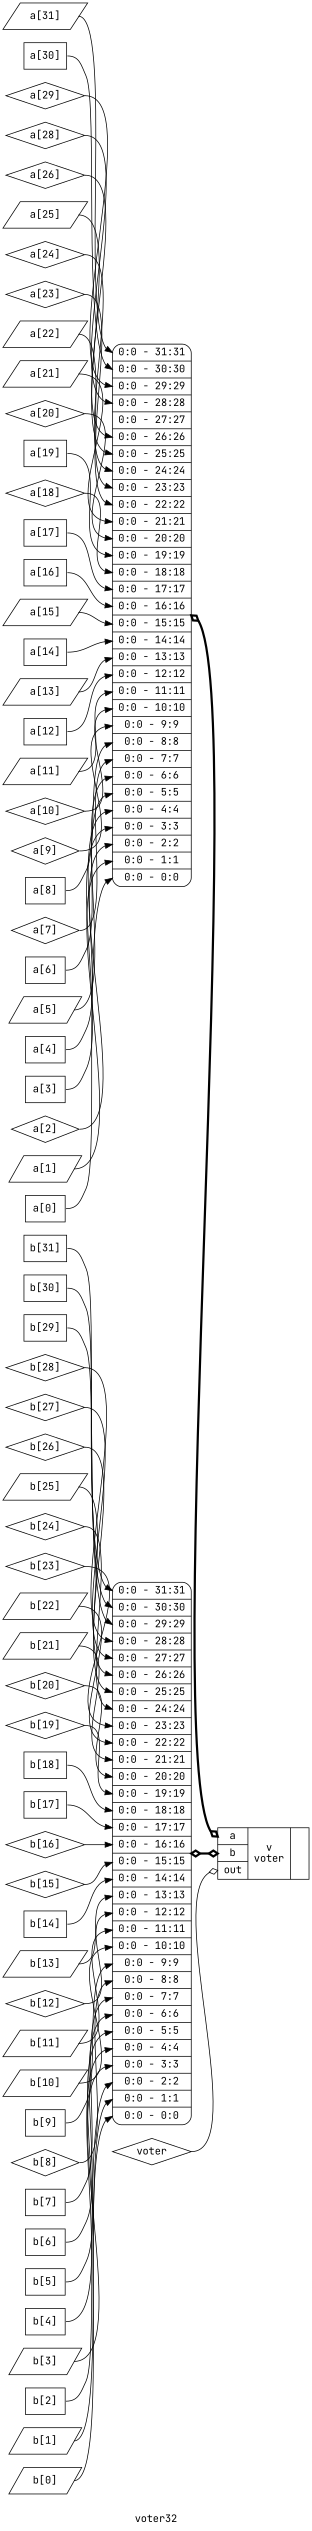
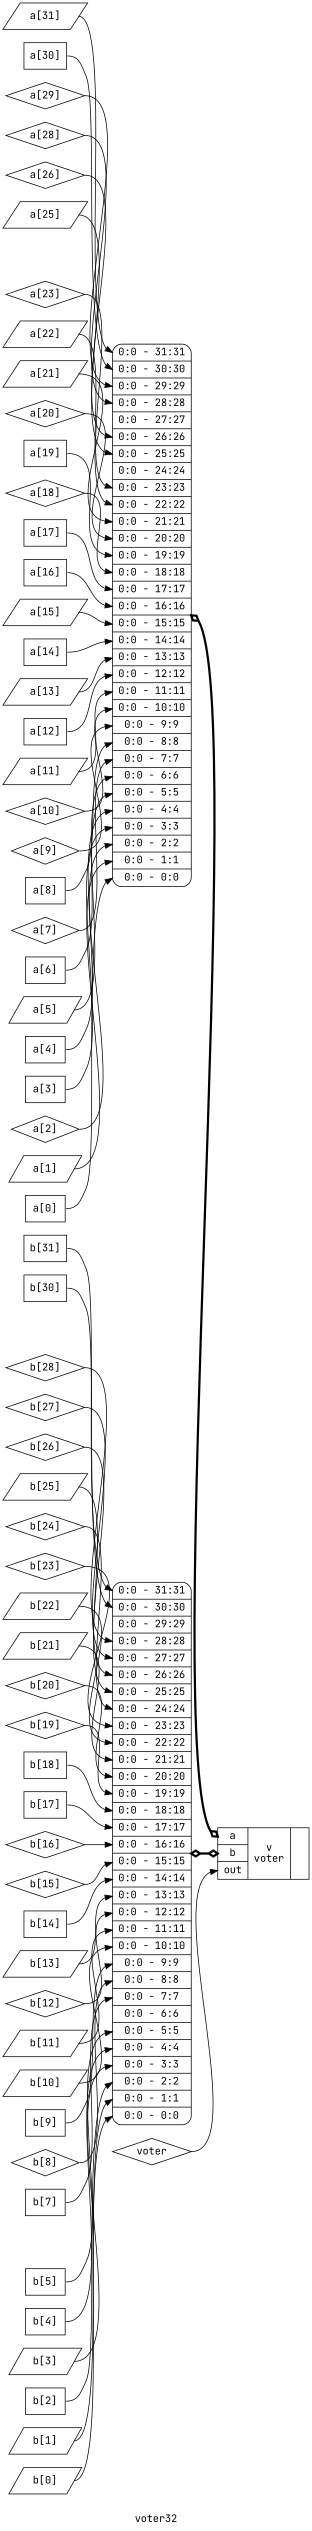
node "a[24]": removed
node "b[29]": removed
edge "voter" -> "a": arrowhead odiamond -> normal
node "b[6]": removed
